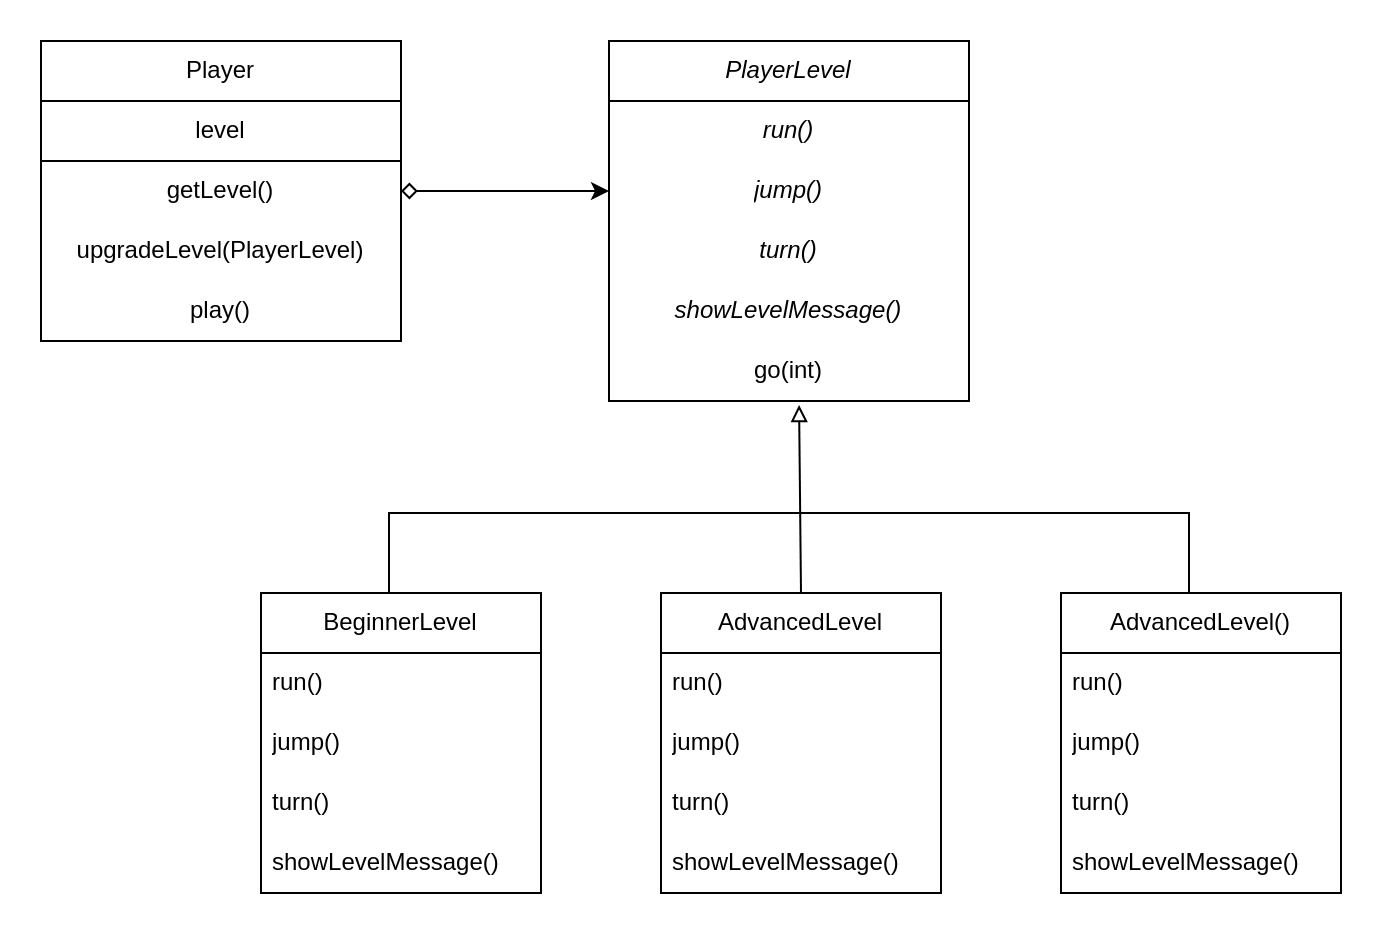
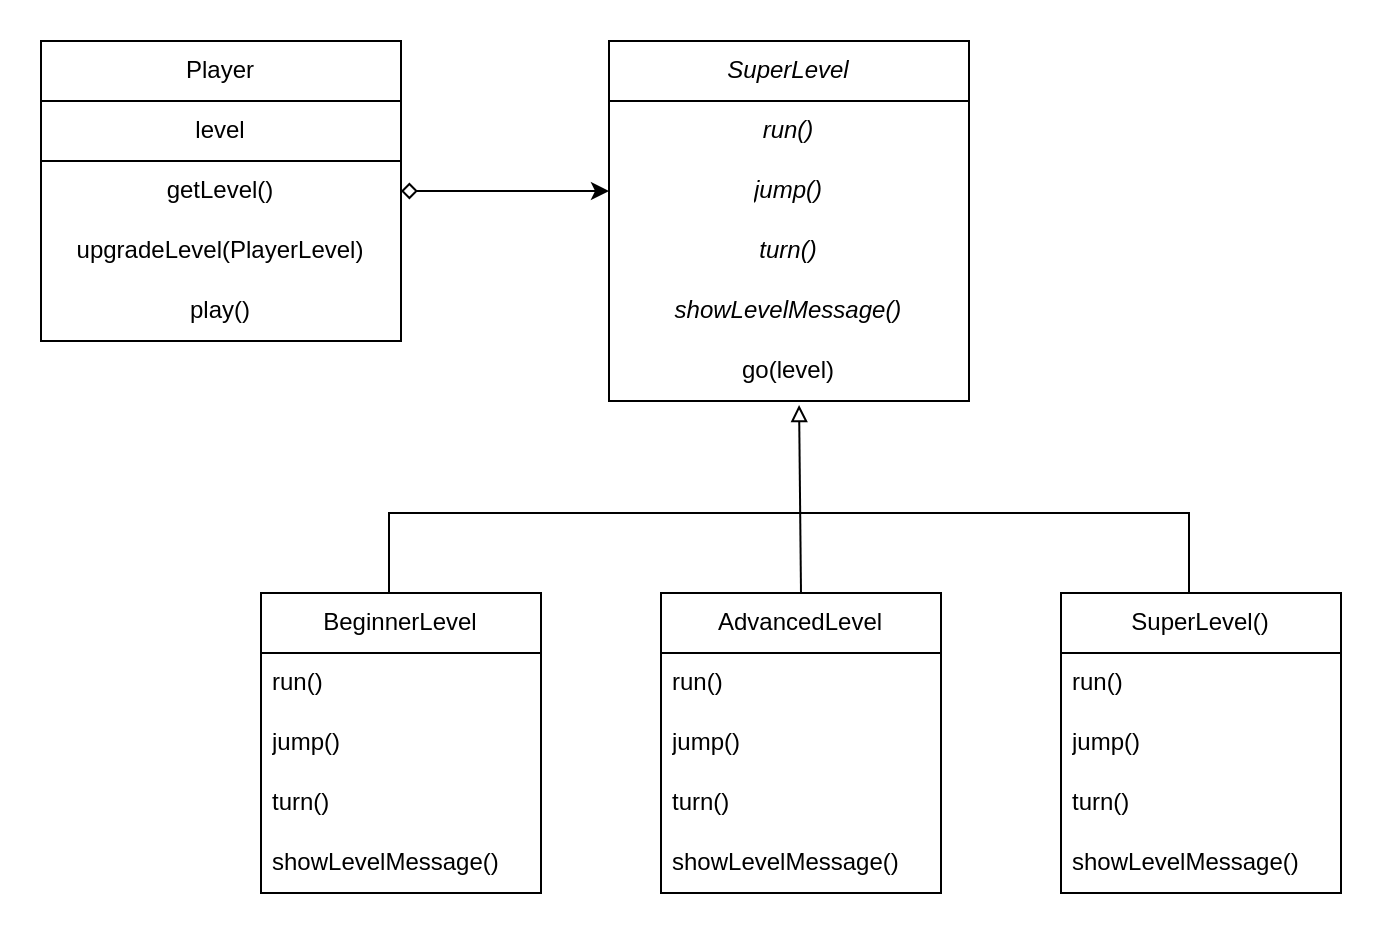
node "PlayerLevel": label "PlayerLevel" -> "SuperLevel"
node "go(int)": label "go(int)" -> "go(level)"
node "AdvancedLevel()": label "AdvancedLevel()" -> "SuperLevel()"
